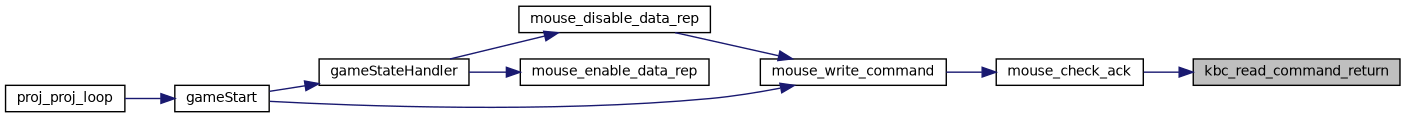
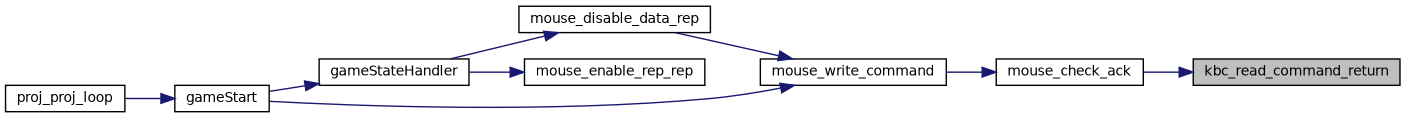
node "mouse_enable_data_rep": label "mouse_enable_data_rep" -> "mouse_enable_rep_rep"
